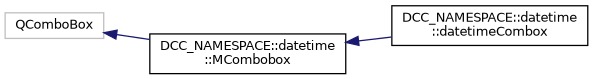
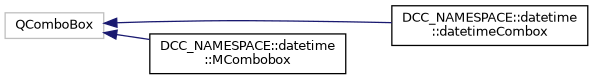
edge "DCC_NAMESPACE::datetime ::datetimeCombox" -> "DCC_NAMESPACE::datetime ::MCombobox": now "DCC_NAMESPACE::datetime ::datetimeCombox" -> "QComboBox"
